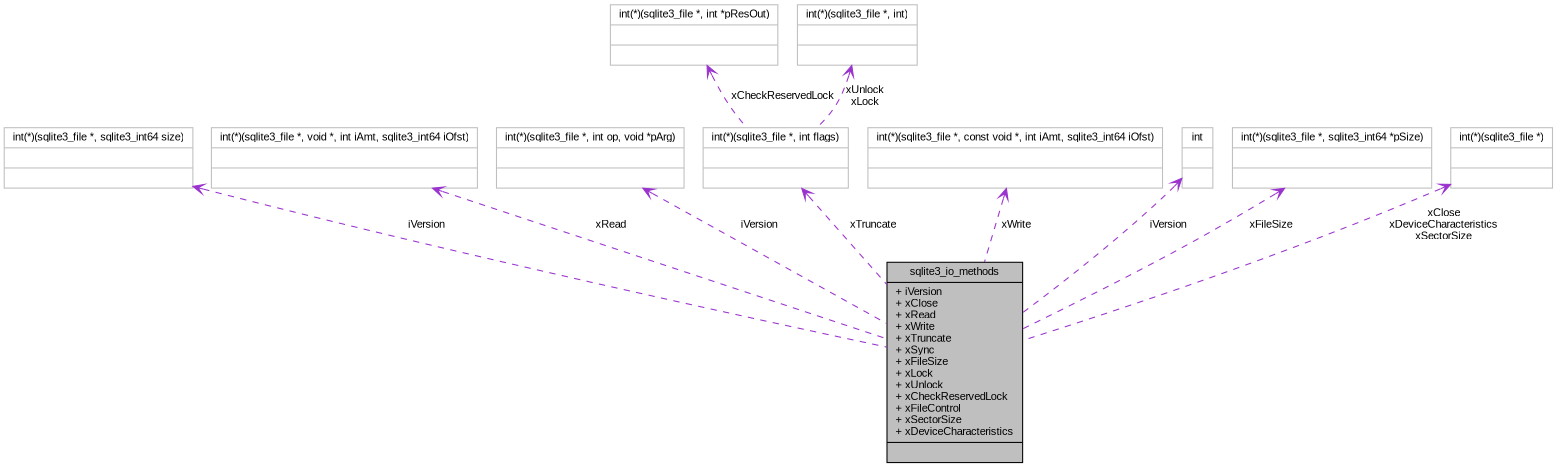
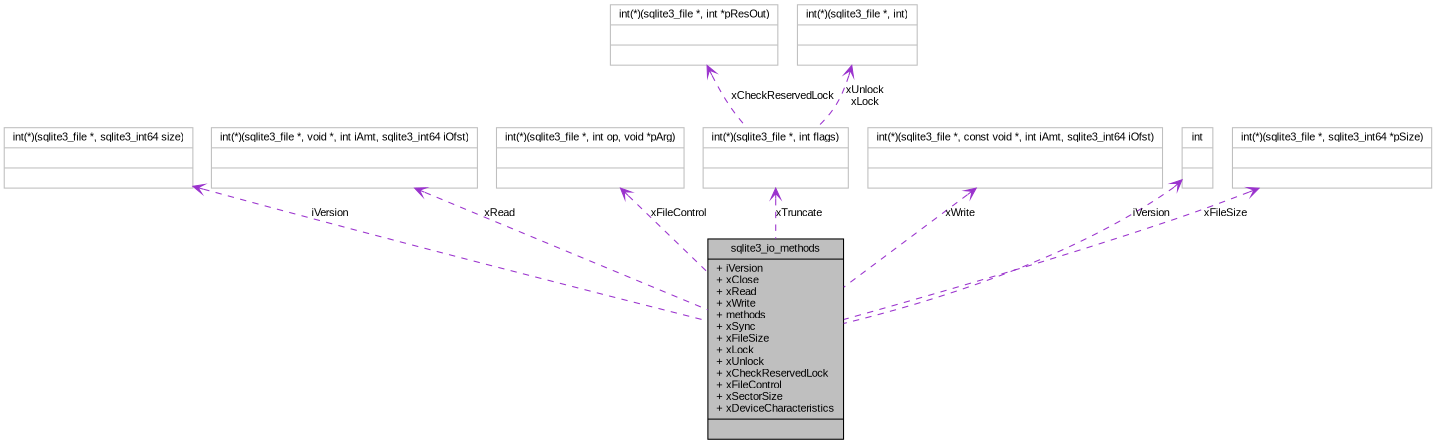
node "int(*)(sqlite3_file *)": removed
edge "sqlite3_io_methods" -> "int(*)(sqlite3_file *, int op, void *pArg)": label "iVersion" -> "xFileControl"
node "sqlite3_io_methods": text "+ xTruncate" -> "+ methods"
